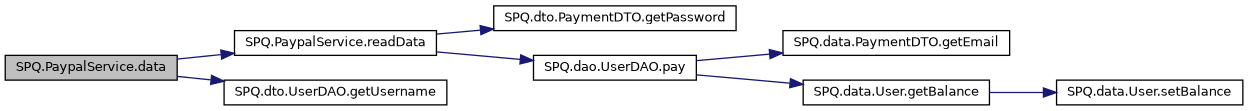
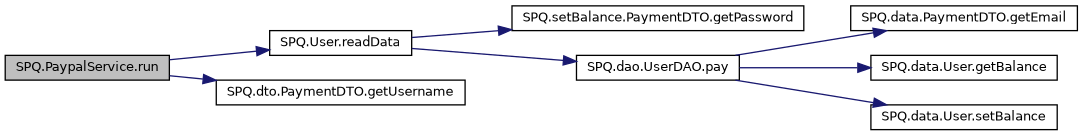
node "SPQ.dto.PaymentDTO.getPassword": label "SPQ.dto.PaymentDTO.getPassword" -> "SPQ.setBalance.PaymentDTO.getPassword"
node "SPQ.PaypalService.readData": label "SPQ.PaypalService.readData" -> "SPQ.User.readData"
node "SPQ.PaypalService.data": label "SPQ.PaypalService.data" -> "SPQ.PaypalService.run"
node "SPQ.dto.UserDAO.getUsername": label "SPQ.dto.UserDAO.getUsername" -> "SPQ.dto.PaymentDTO.getUsername"
edge "SPQ.data.User.getBalance" -> "SPQ.data.User.setBalance": now "SPQ.dao.UserDAO.pay" -> "SPQ.data.User.setBalance"
